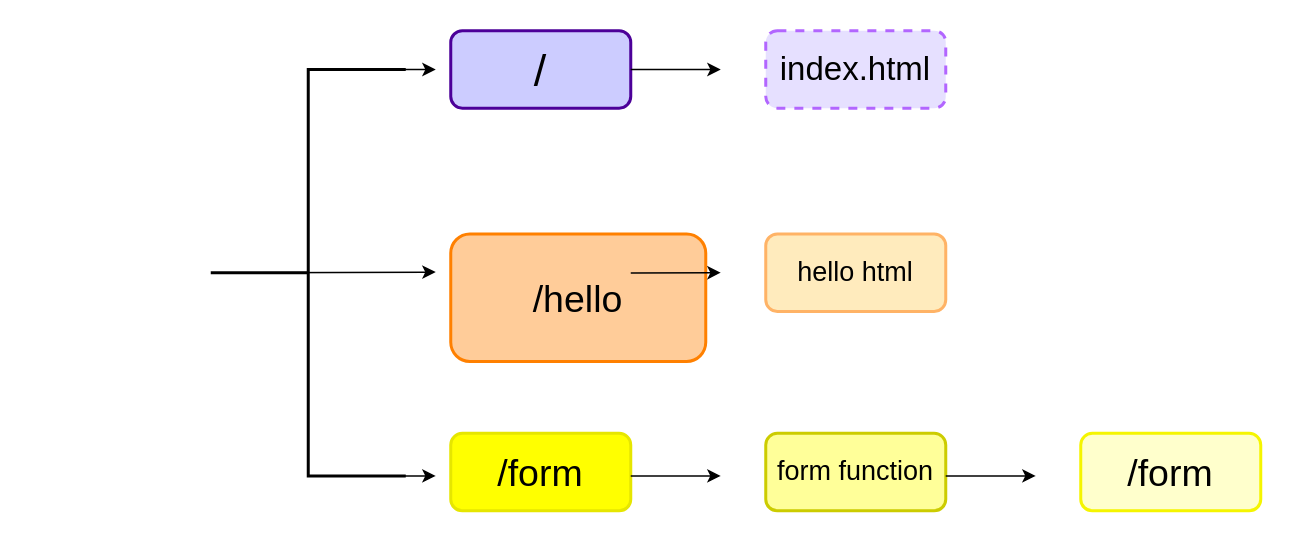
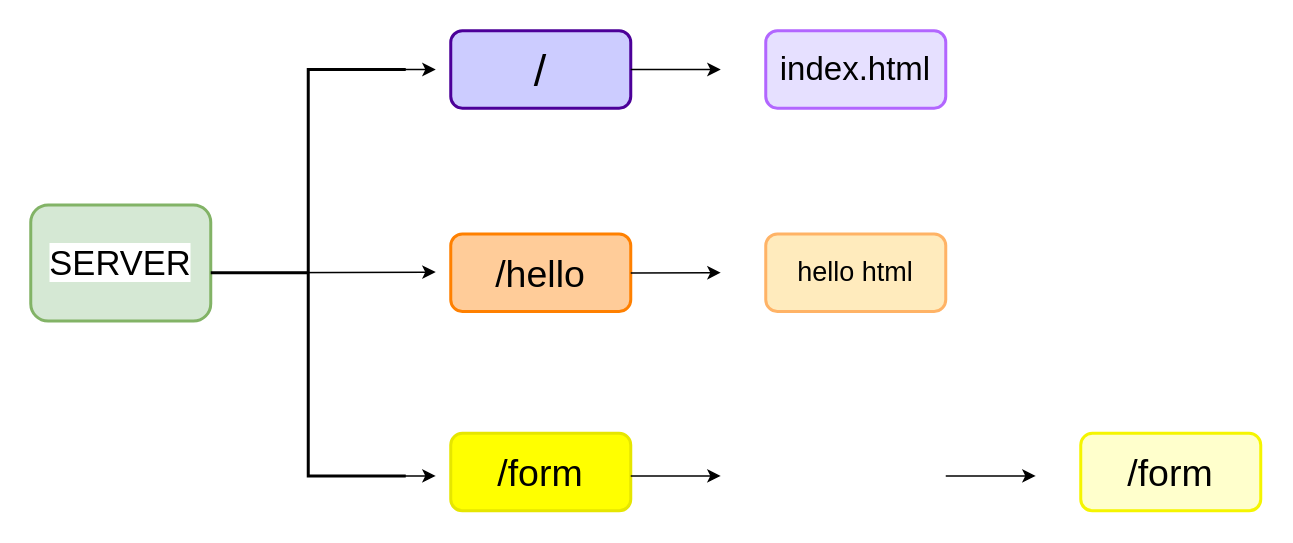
node "index.html": style dashed -> solid
node "SERVER": added
node "/hello": size 255x128 -> 180x77
node "form function": removed
